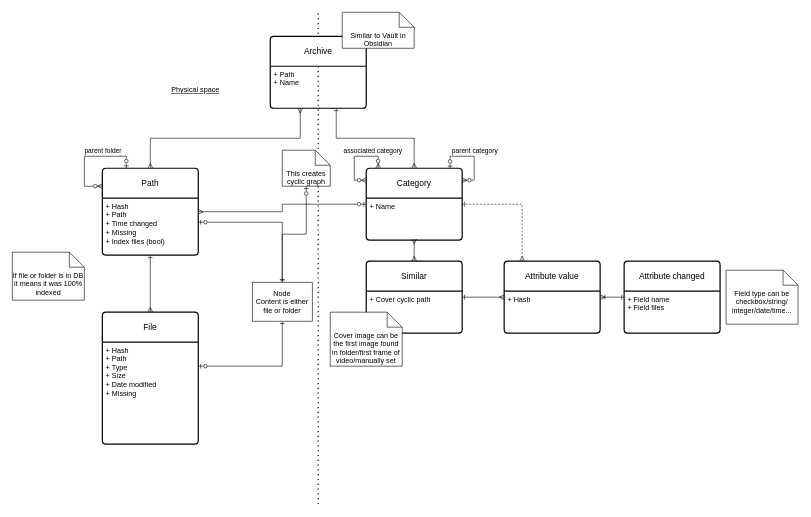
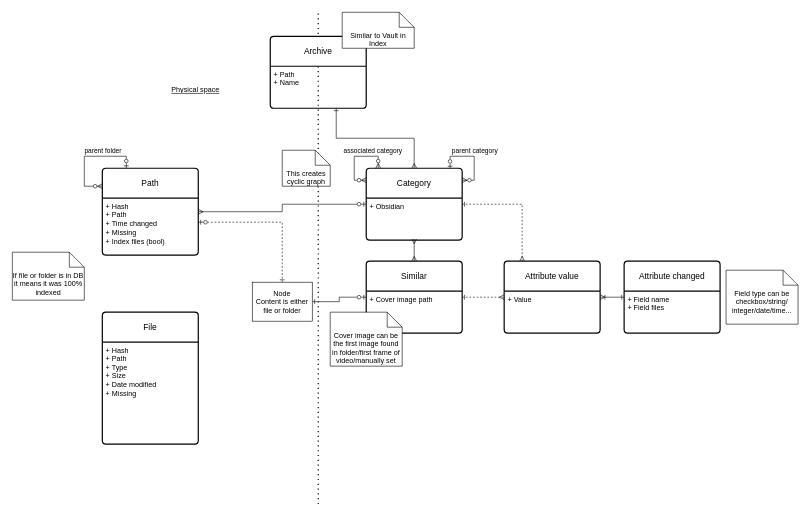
node "Similar to Vault in Obsidian": label "Similar to Vault in Obsidian" -> "Similar to Vault in Index"
edge "Archive" -- "Path": removed
node "+ Name": label "+ Name" -> "+ Obsidian"
edge "Path" -- "Node Content is either file or folder": style solid -> dashed
edge "This creates cyclic graph" -- "Node Content is either file or folder": now "Similar" -- "Node Content is either file or folder"
edge "Path" -- "File": removed
edge "Similar" -- "Attribute value": style solid -> dashed
node "+ Cover cyclic path": label "+ Cover cyclic path" -> "+ Cover image path"
node "+ Hash": label "+ Hash" -> "+ Value"
edge "Node Content is either file or folder" -- "File": removed
